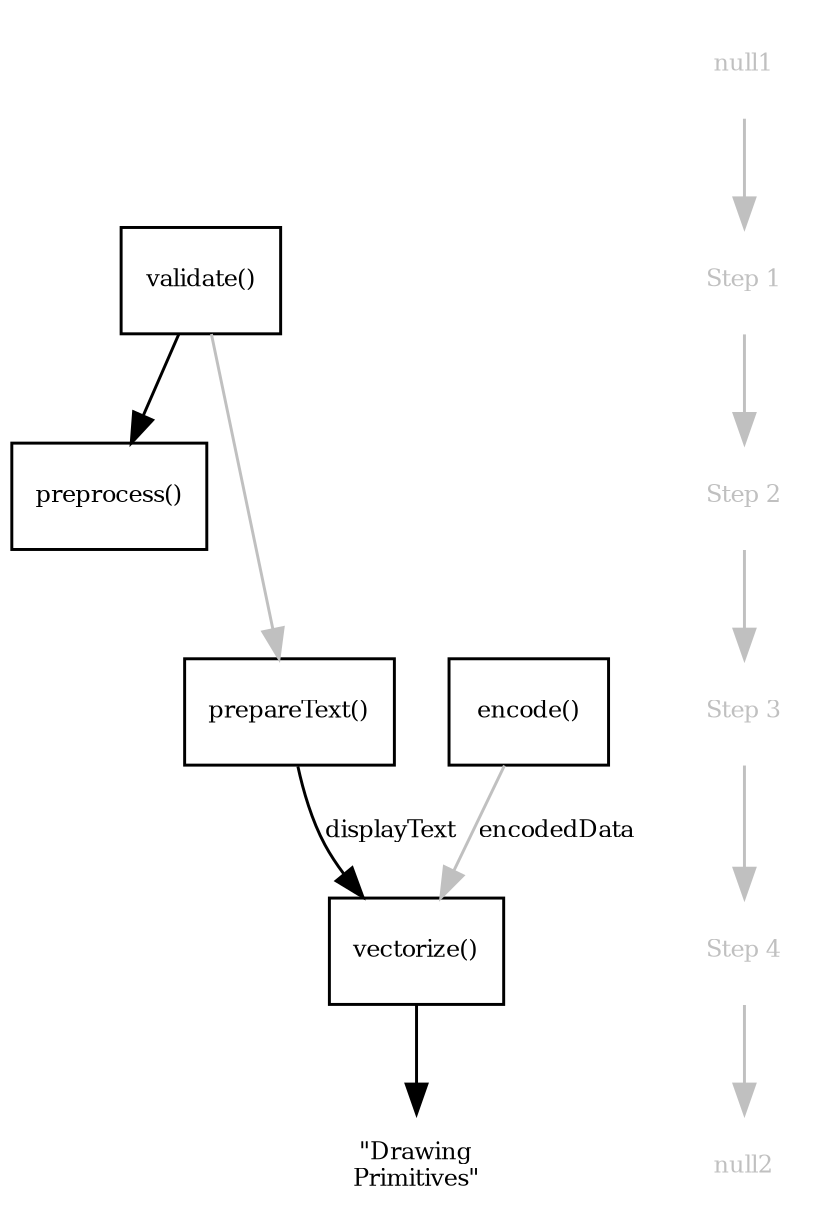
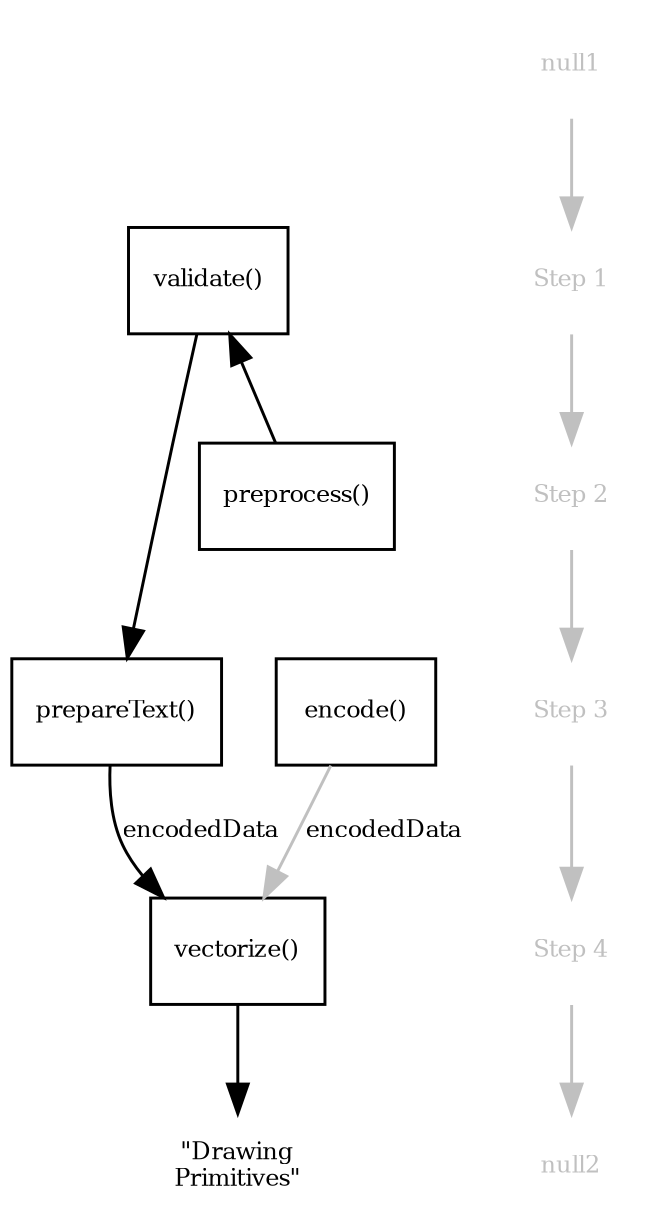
edge "validate()" -> "preprocess()": reversed
edge "validate()" -> "prepareText()": color gray -> black
edge "prepareText()" -> "vectorize()": label "displayText" -> "encodedData"
